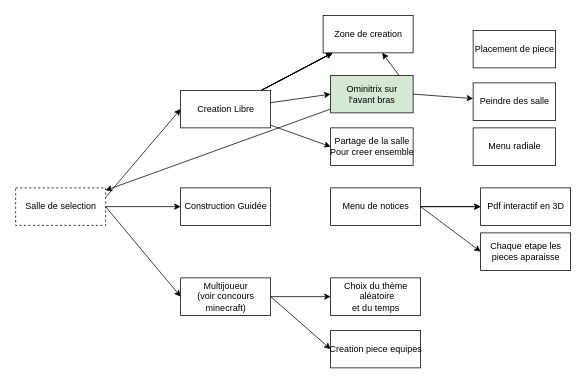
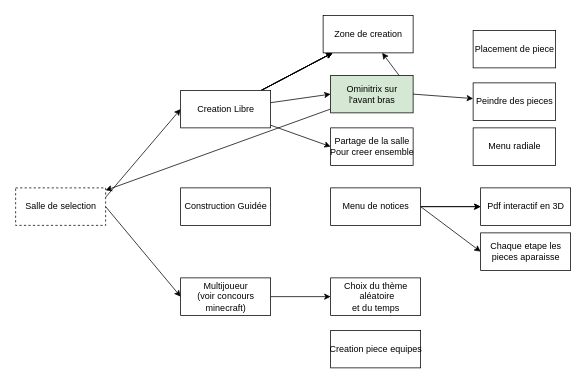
node "Peindre des salle": label "Peindre des salle" -> "Peindre des pieces"
edge "Salle de selection" -> "Construction Guidée": removed
edge "Multijoueur (voir concours minecraft)" -> "Creation piece equipes": removed
